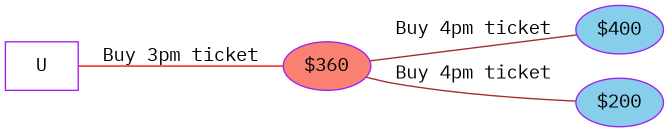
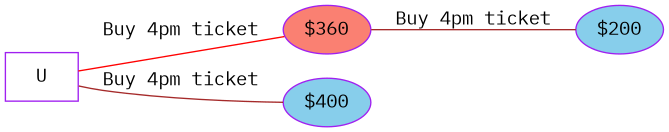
edge "$400" -- "$360": now "$400" -- "U"
edge "U" -- "$360": label "Buy 3pm ticket" -> "Buy 4pm ticket"
